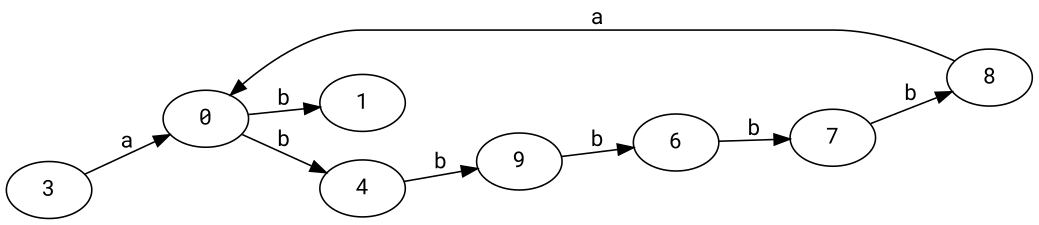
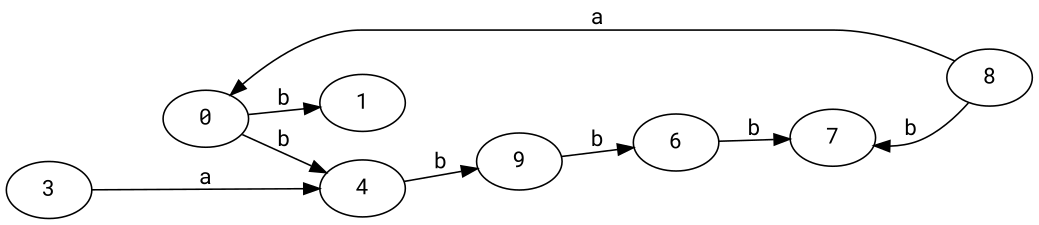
edge "7" -> "8": reversed
edge "3" -> "0": now "3" -> "4"
